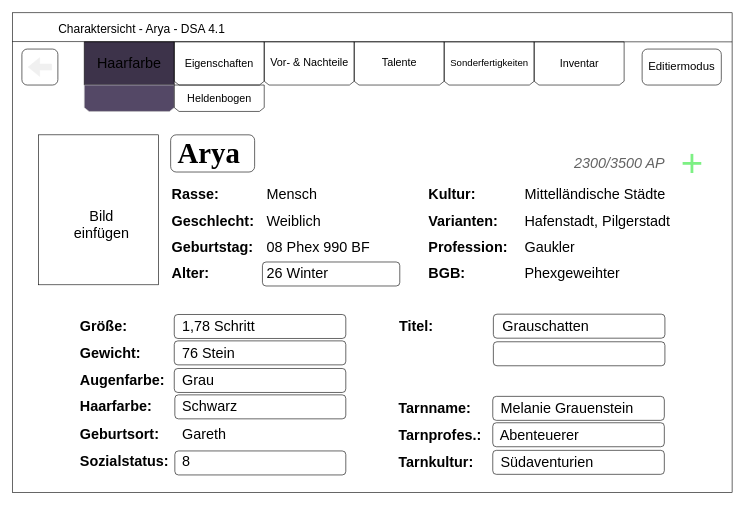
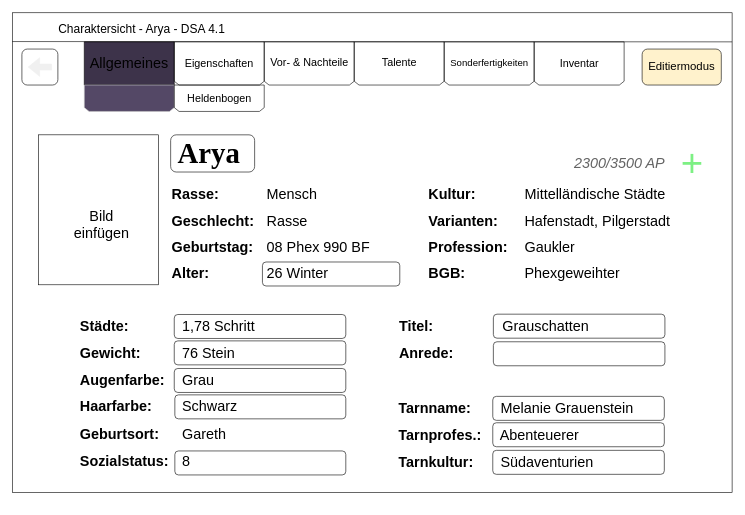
node "Haarfarbe": label "Haarfarbe" -> "Allgemeines"
node "Editiermodus": fillcolor #ffffff -> #fff2cc
node "Weiblich": label "Weiblich" -> "Rasse"
node "Größe:": label "Größe:" -> "Städte:"
node "Anrede:": added
